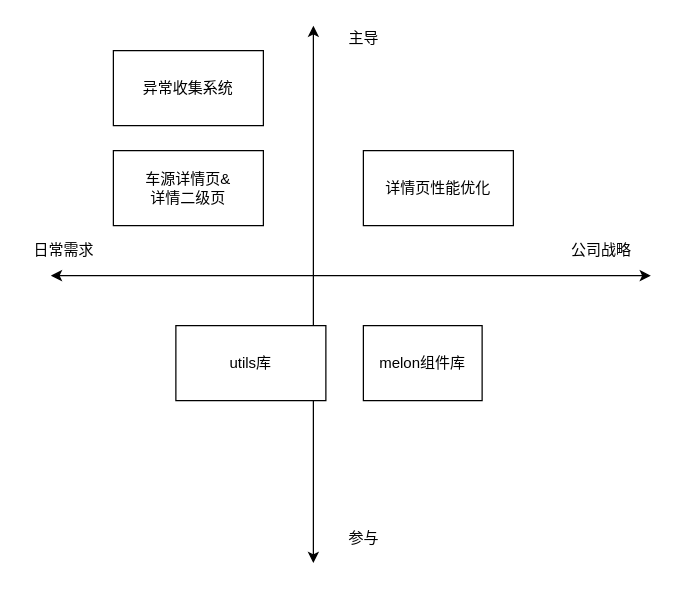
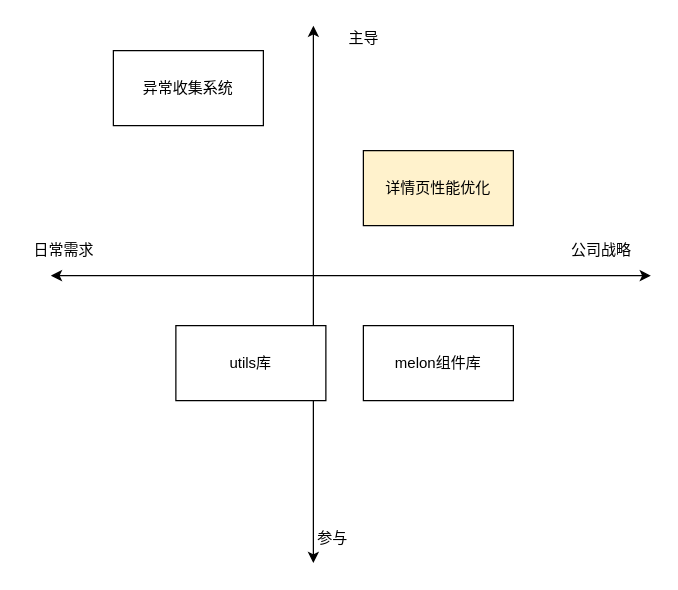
node "车源详情页& 详情二级页": removed
node "详情页性能优化": fillcolor #ffffff -> #fff2cc
node "melon组件库": size 119x75 -> 150x75
node "参与": moved (363, 538) -> (332, 538)
